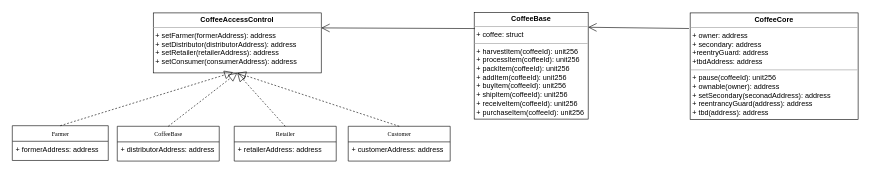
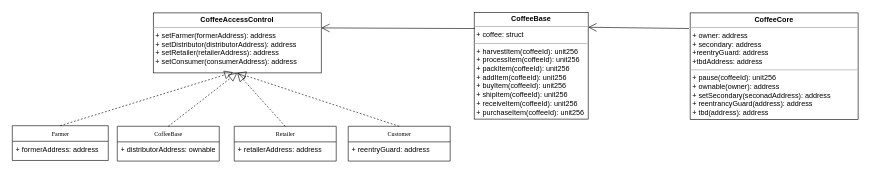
node "+ distributorAddress: address": label "+ distributorAddress: address" -> "+ distributorAddress: ownable"
node "+ customerAddress: address": label "+ customerAddress: address" -> "+ reentryGuard: address"
